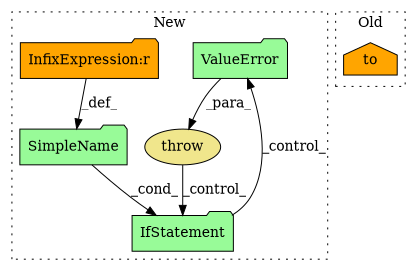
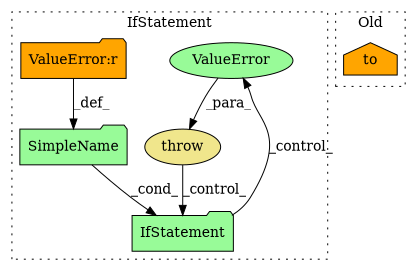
cluster "New": label "New" -> "IfStatement"
node "InfixExpression:r": label "InfixExpression:r" -> "ValueError:r"
node "ValueError": shape folder -> ellipse
